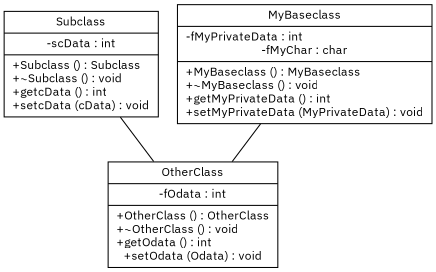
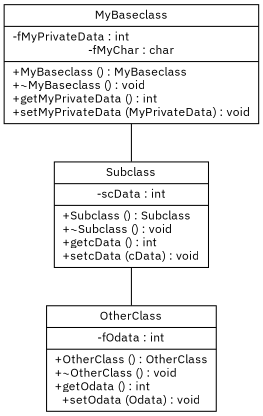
edge "MyBaseclass" -- "OtherClass": now "MyBaseclass" -- "Subclass"
